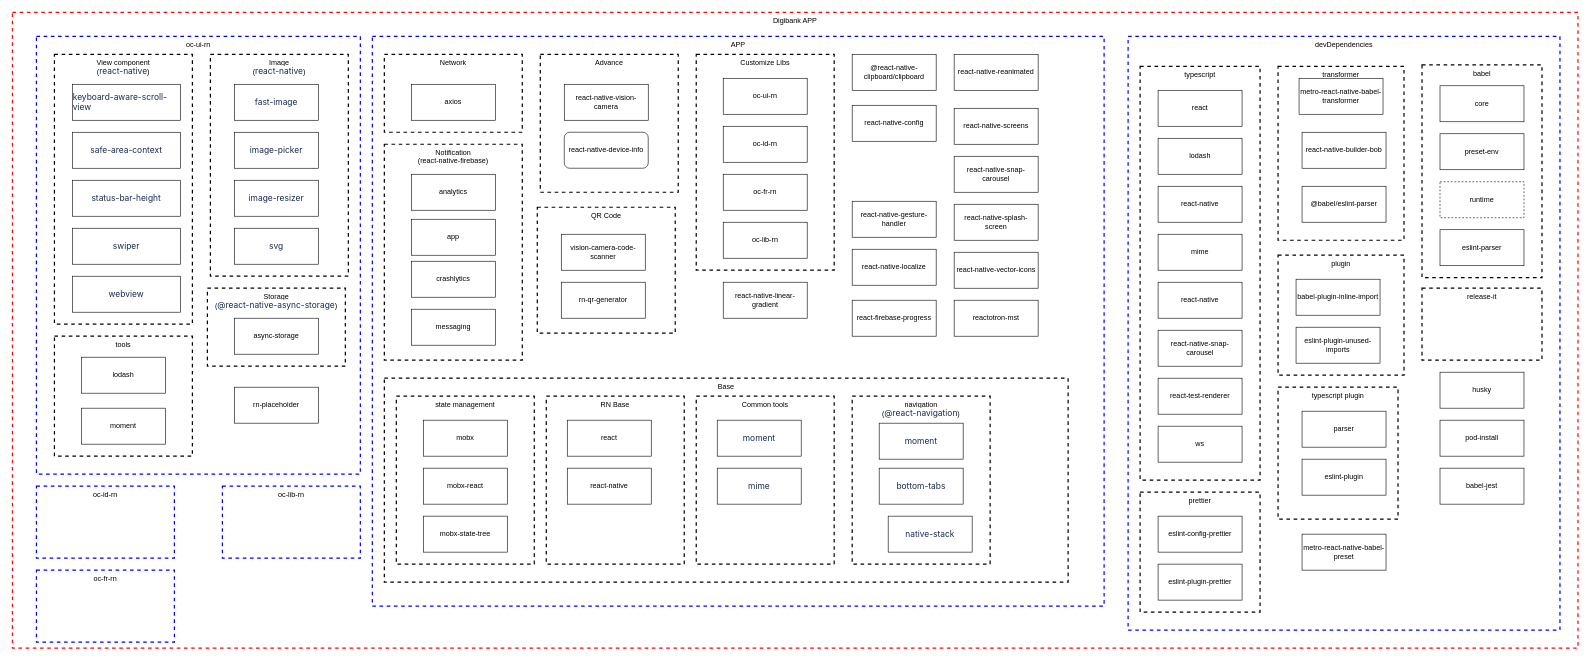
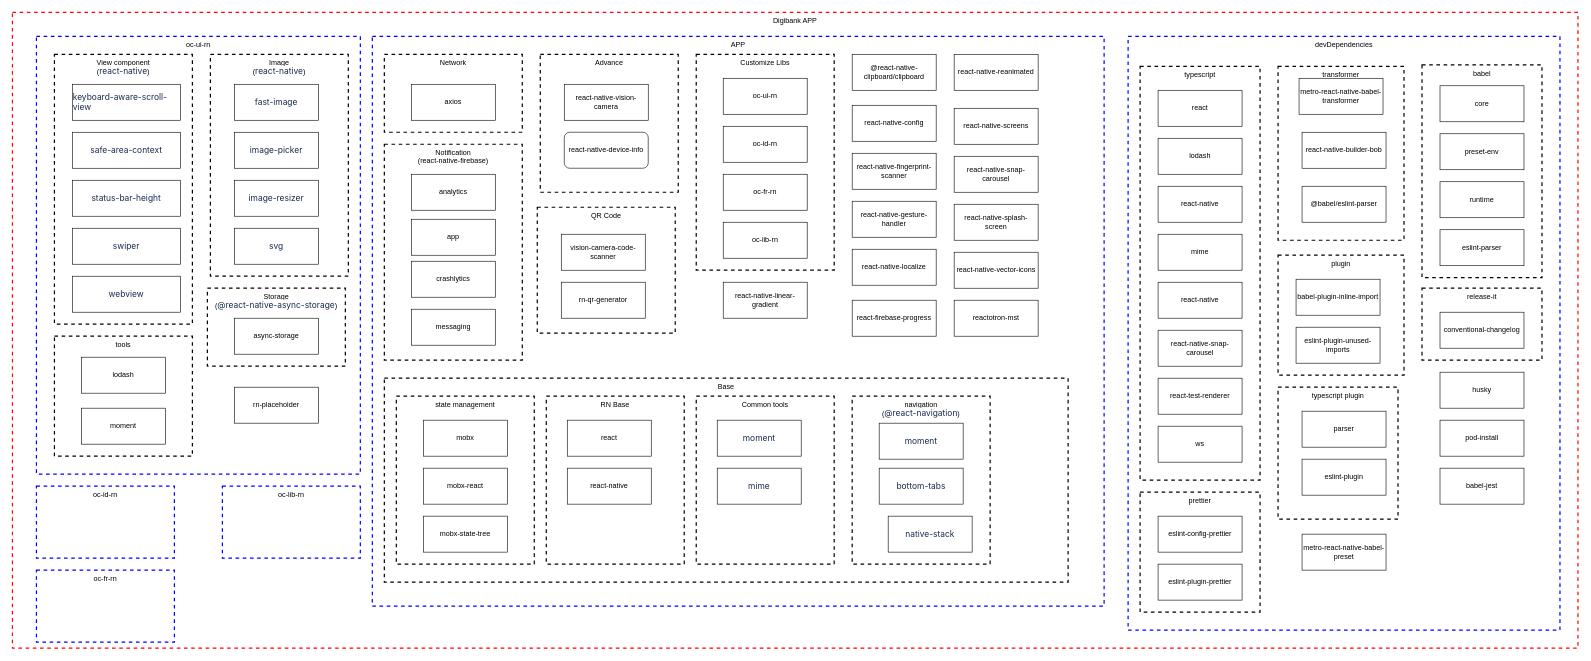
node "react-native-fingerprint-scanner": added
node "runtime": style dashed -> solid
node "conventional-changelog": added
